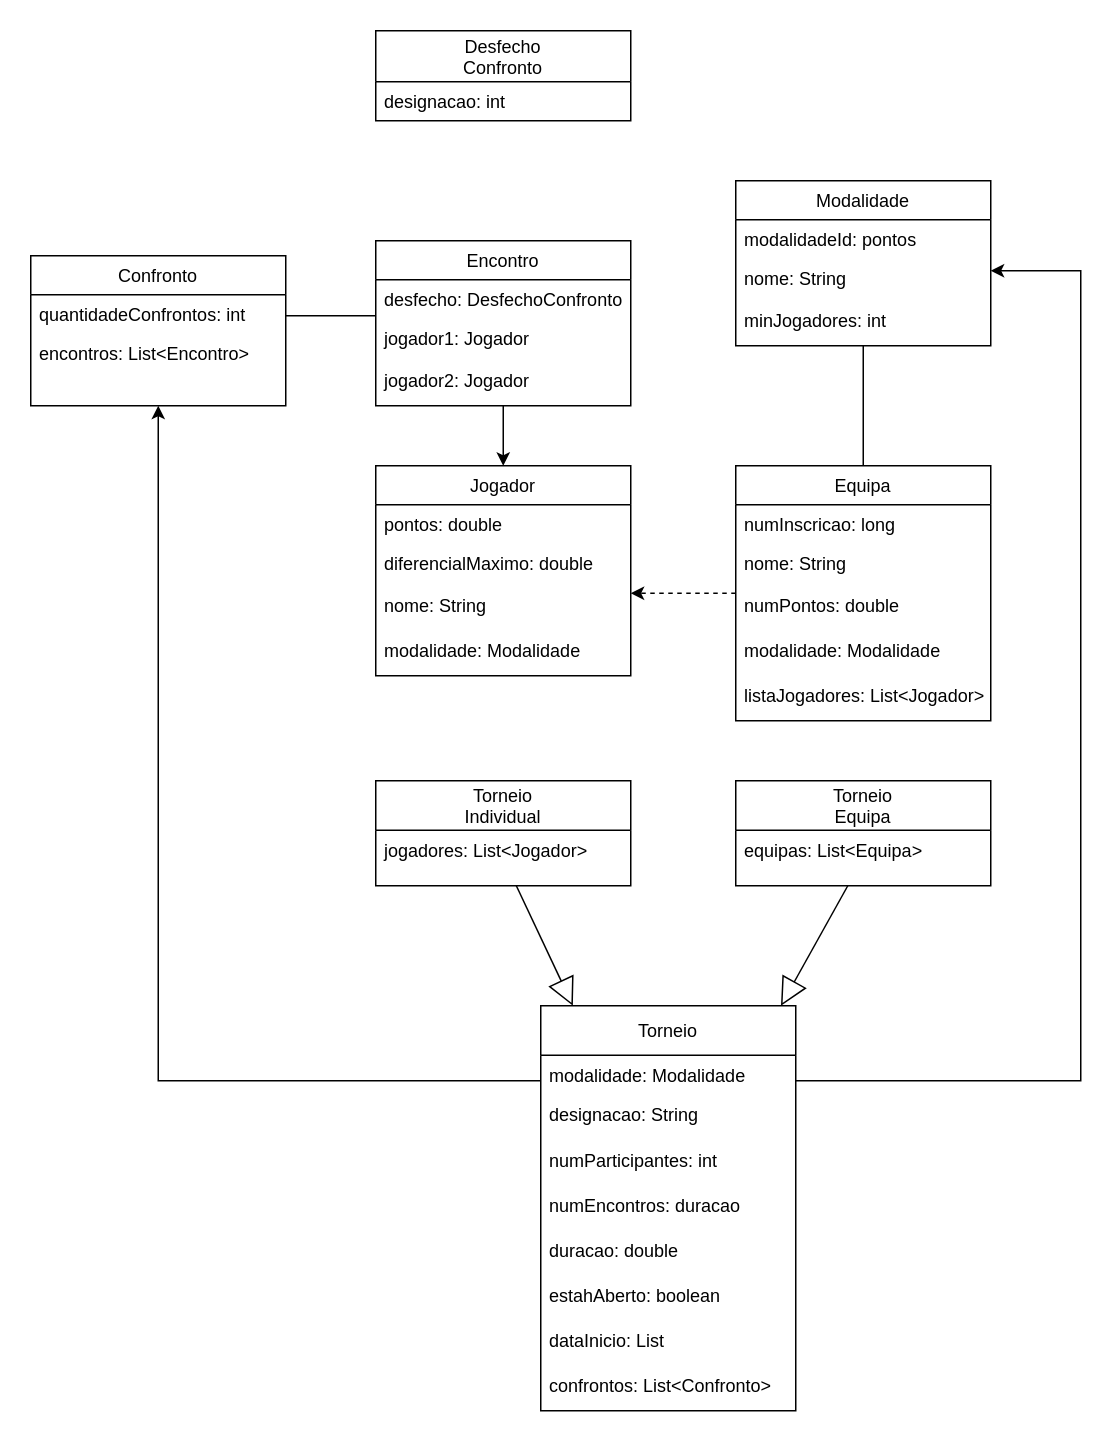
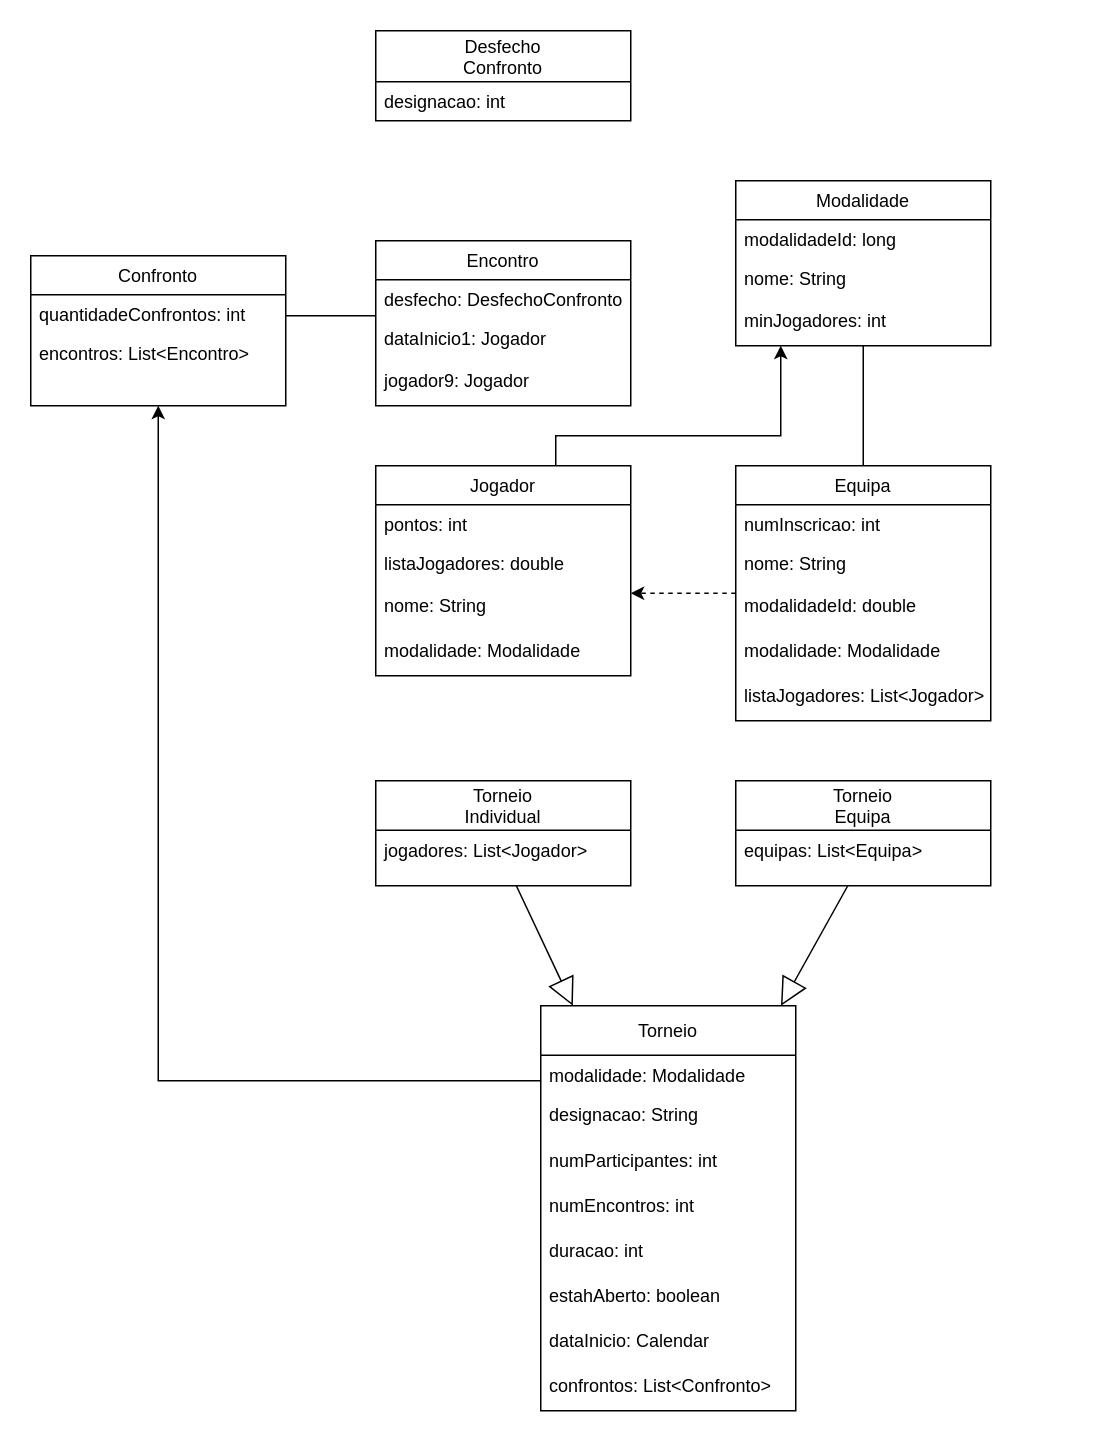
node "modalidadeId: pontos": label "modalidadeId: pontos" -> "modalidadeId: long"
node "jogador1: Jogador": label "jogador1: Jogador" -> "dataInicio1: Jogador"
node "jogador2: Jogador": label "jogador2: Jogador" -> "jogador9: Jogador"
edge "Encontro" -> "Jogador": removed
edge "Jogador" -> "Modalidade": added
node "pontos: double": label "pontos: double" -> "pontos: int"
node "numInscricao: long": label "numInscricao: long" -> "numInscricao: int"
node "diferencialMaximo: double": label "diferencialMaximo: double" -> "listaJogadores: double"
node "numPontos: double": label "numPontos: double" -> "modalidadeId: double"
edge "Torneio" -> "Modalidade": removed
node "numEncontros: duracao": label "numEncontros: duracao" -> "numEncontros: int"
node "duracao: double": label "duracao: double" -> "duracao: int"
node "dataInicio: List": label "dataInicio: List" -> "dataInicio: Calendar"
